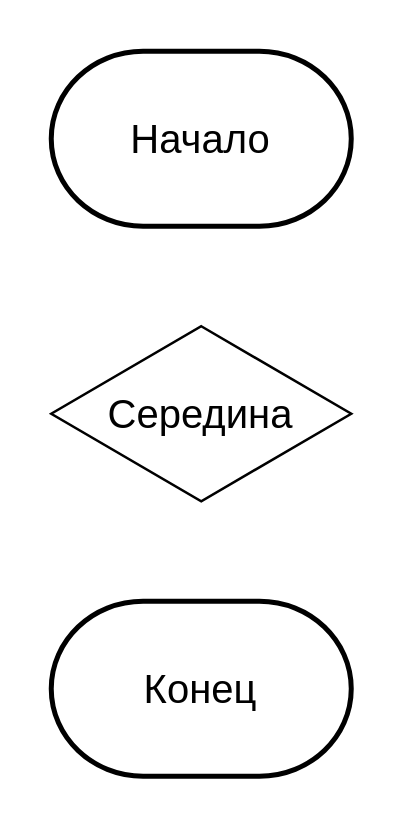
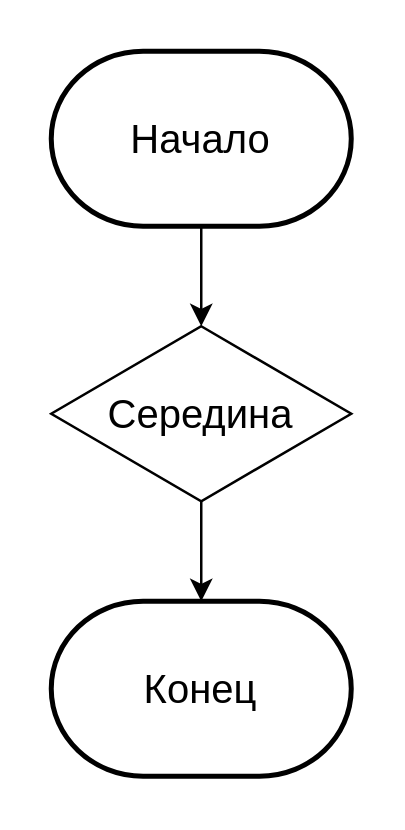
edge "Начало" -> "Середина": added
edge "Середина" -> "Конец": added
